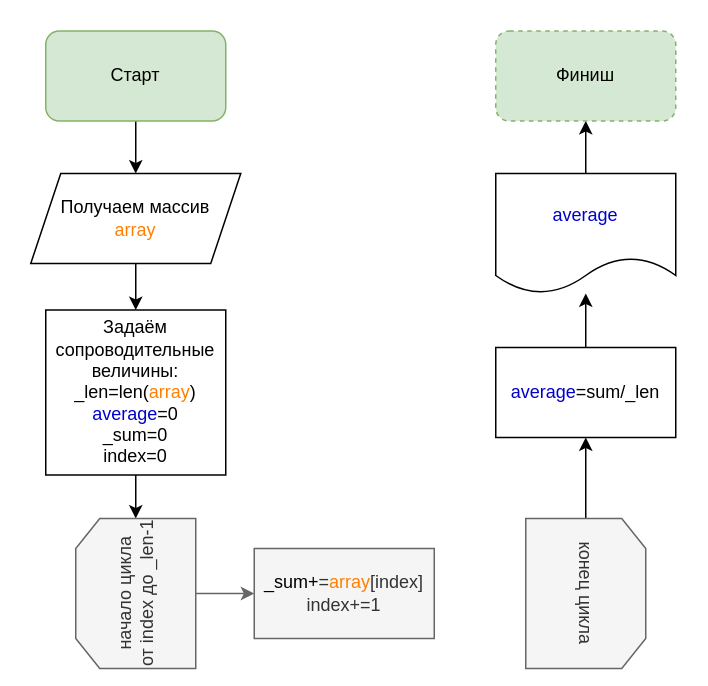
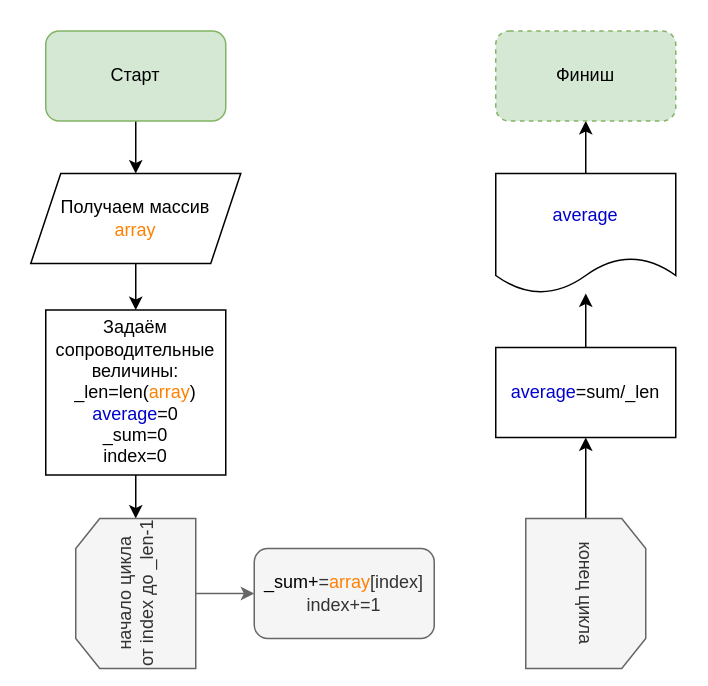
node "_sum+=array[index] index+=1": shape rectangle -> rounded rectangle
